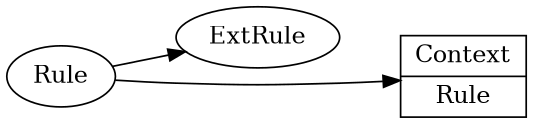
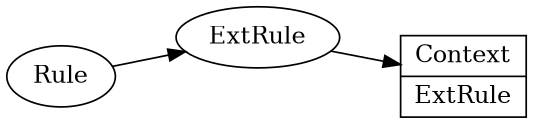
edge "Rule" -> "Context": now "ExtRule" -> "Context"
node "Context": text "Rule" -> "ExtRule"
